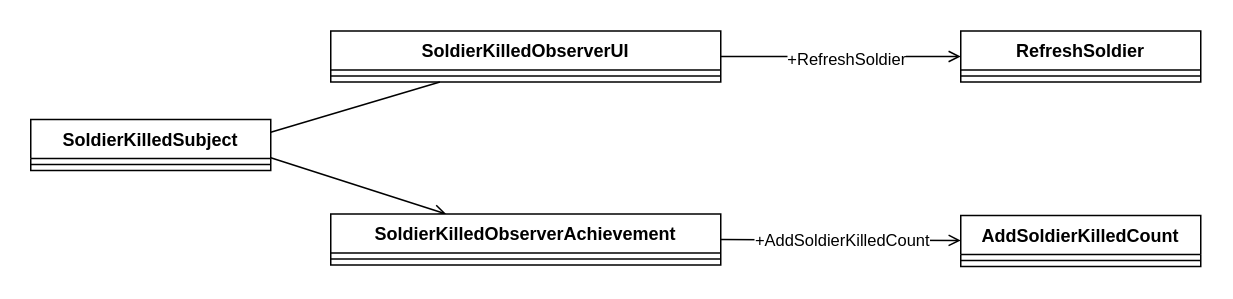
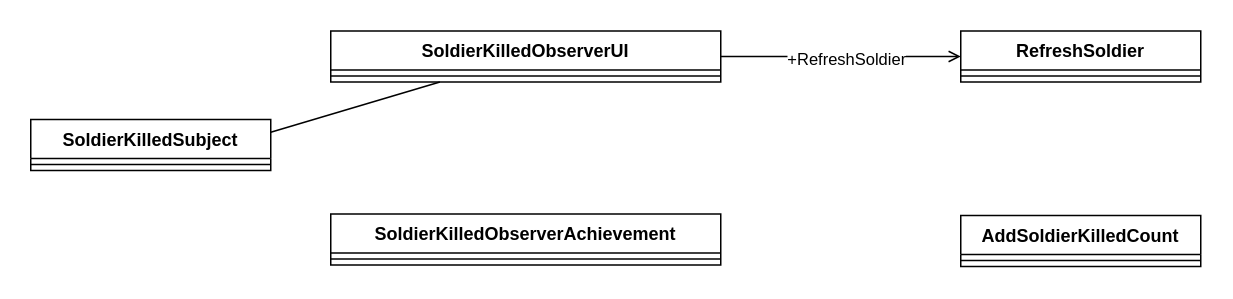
edge "SoldierKilledSubject" -> "SoldierKilledObserverAchievement": removed
edge "SoldierKilledObserverAchievement" -> "AddSoldierKilledCount": removed, label "+AddSoldierKilledCount"
